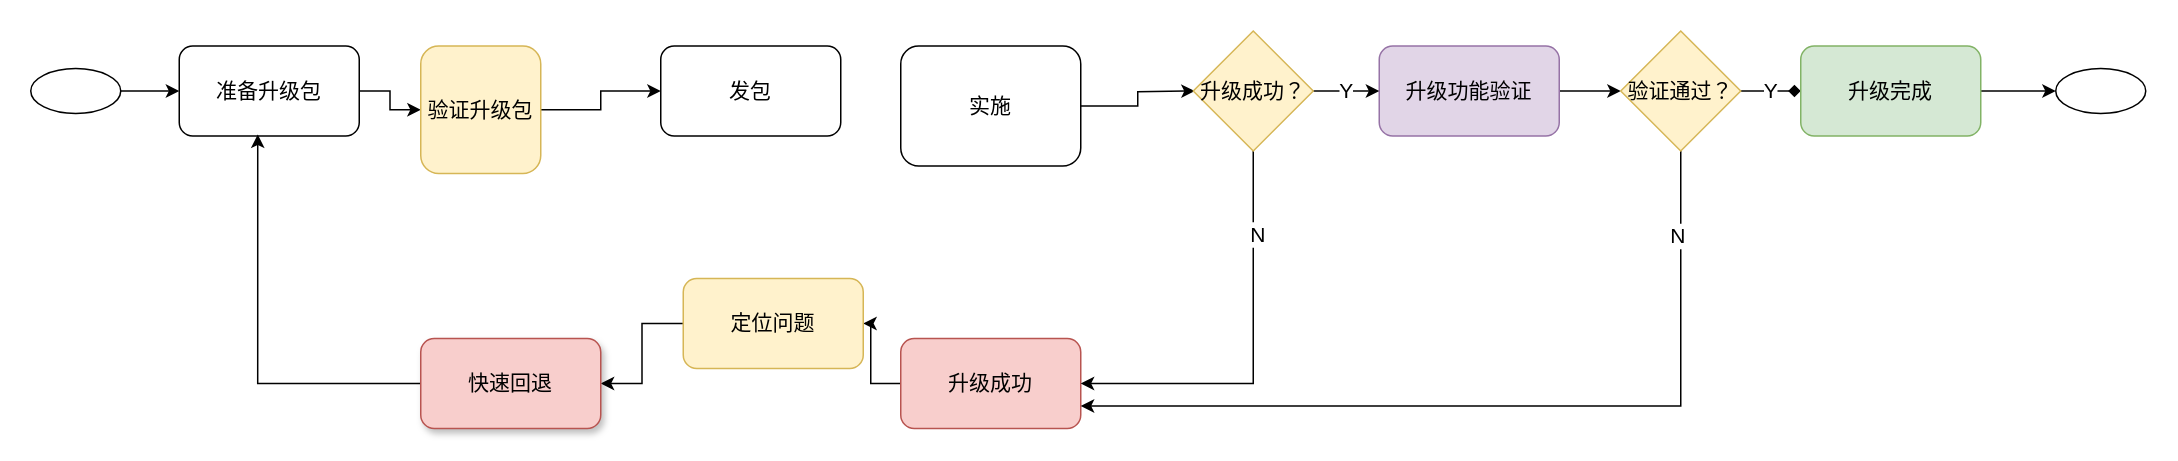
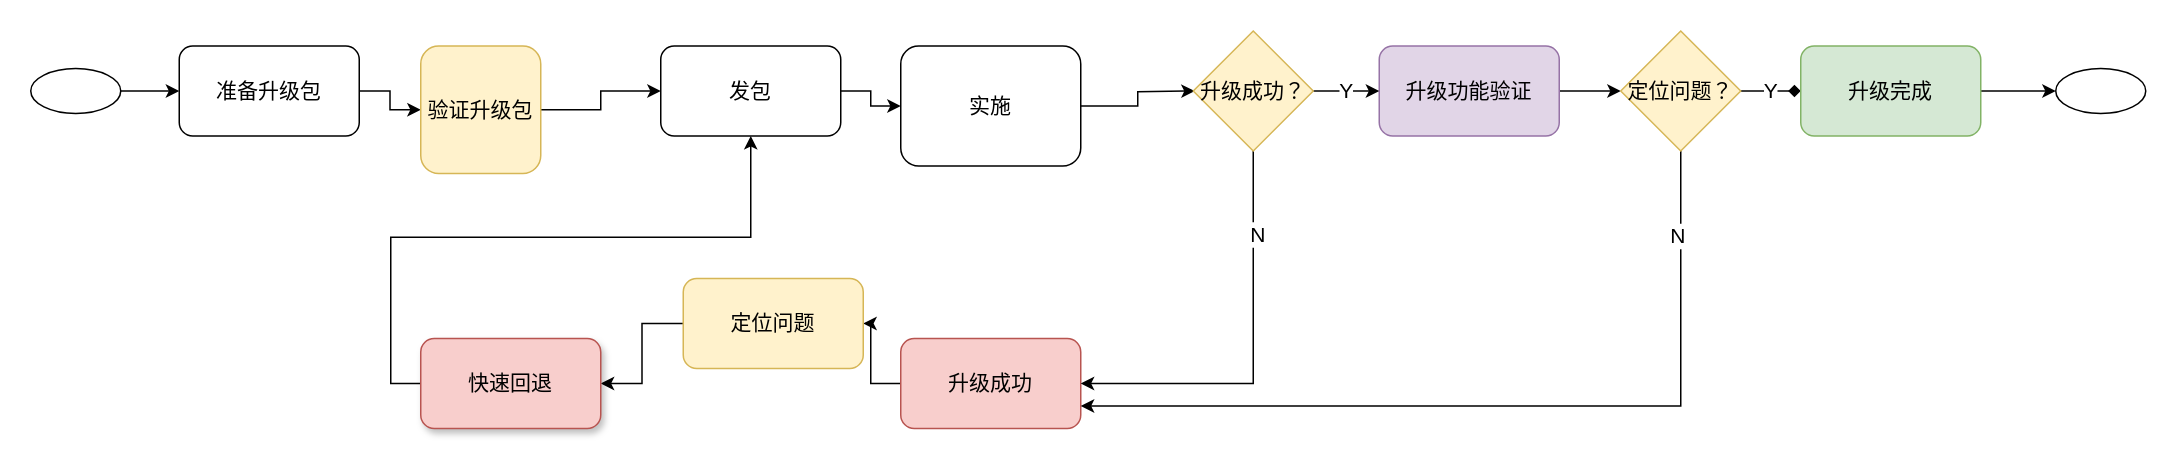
node "验证通过？": label "验证通过？" -> "定位问题？"
edge "发包" -> "实施": added
edge "快速回退" -> "准备升级包": now "快速回退" -> "发包"
